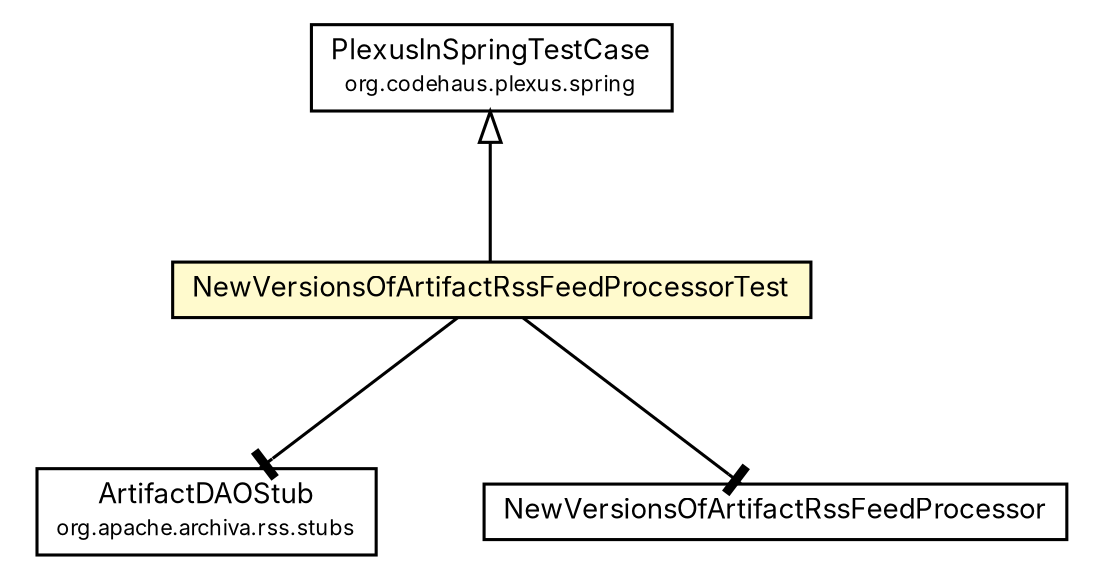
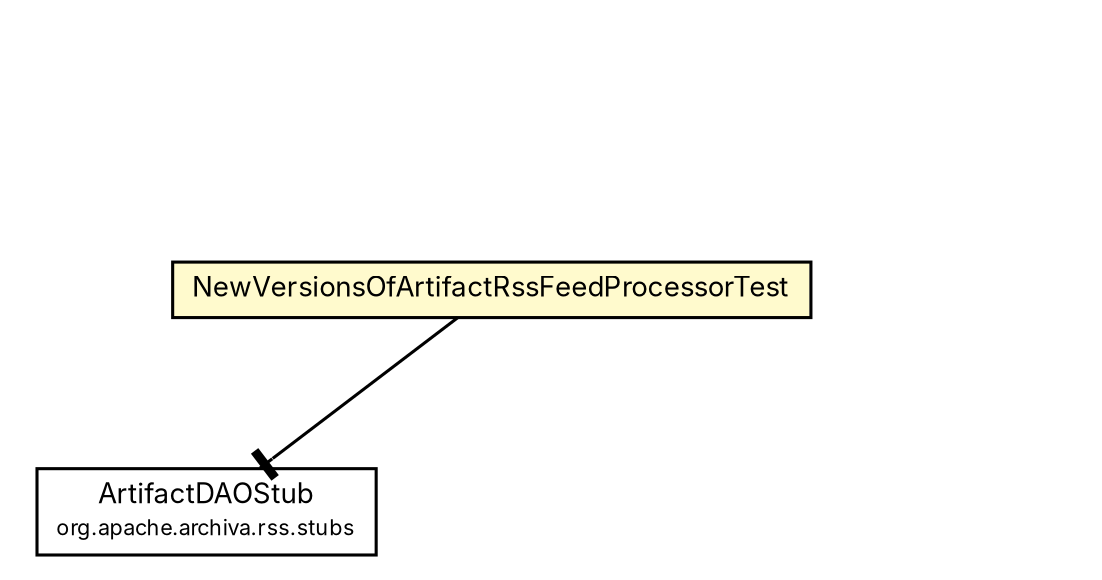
node "PlexusInSpringTestCase": removed
node "NewVersionsOfArtifactRssFeedProcessor": removed
